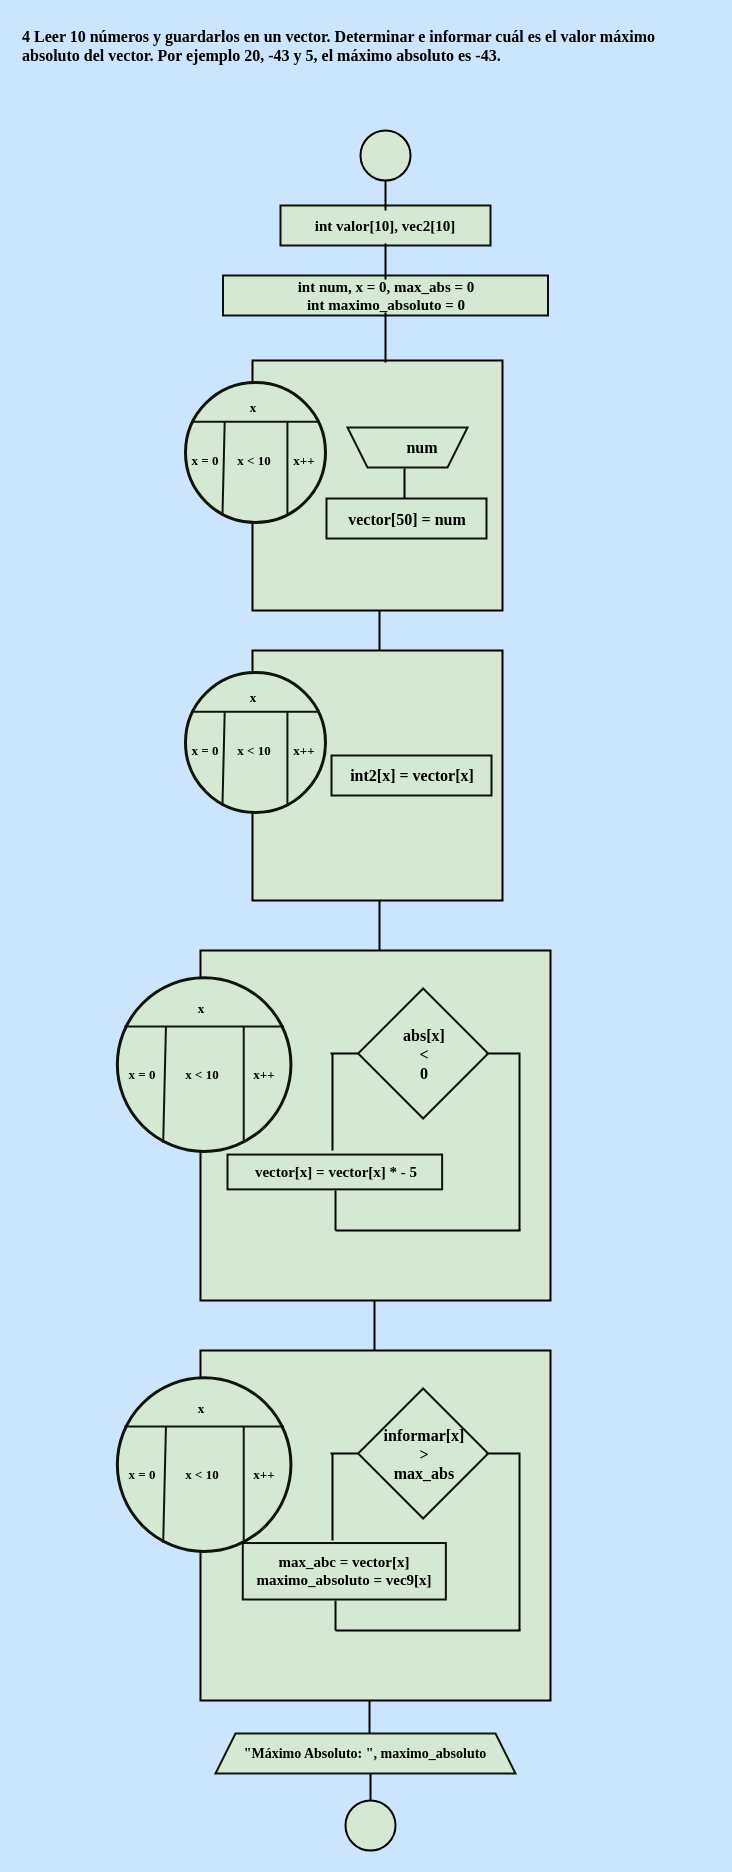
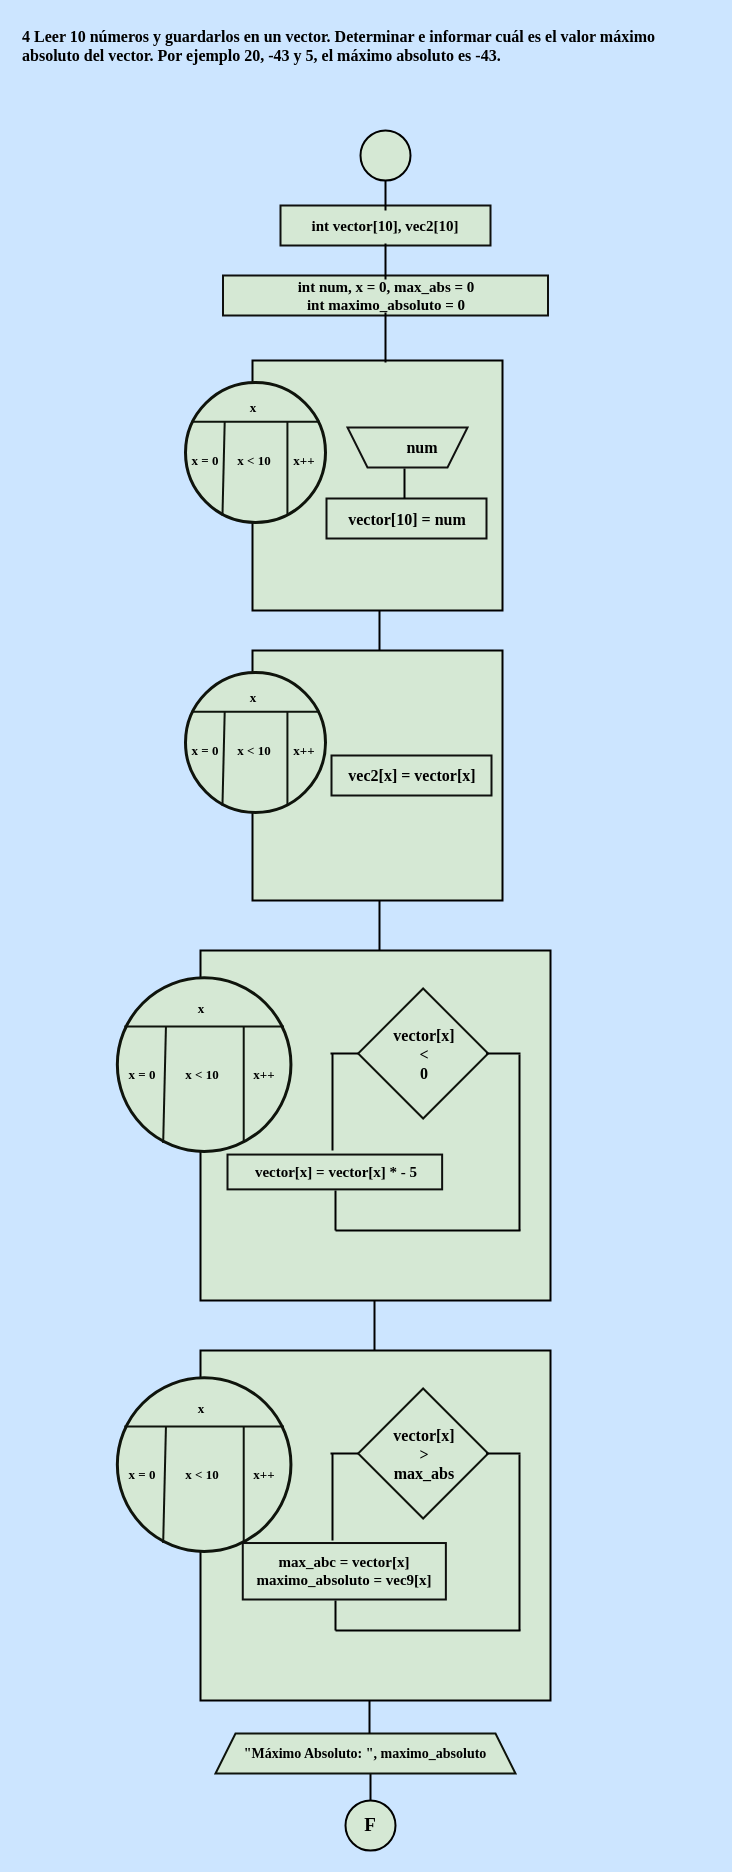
node "int valor[10], vec2[10]": label "int valor[10], vec2[10]" -> "int vector[10], vec2[10]"
node "vector[50] = num": label "vector[50] = num" -> "vector[10] = num"
node "int2[x] = vector[x]": label "int2[x] = vector[x]" -> "vec2[x] = vector[x]"
node "abs[x] < 0": label "abs[x] < 0" -> "vector[x] < 0"
node "informar[x] > max_abs": label "informar[x] > max_abs" -> "vector[x] > max_abs"
node "F": added
